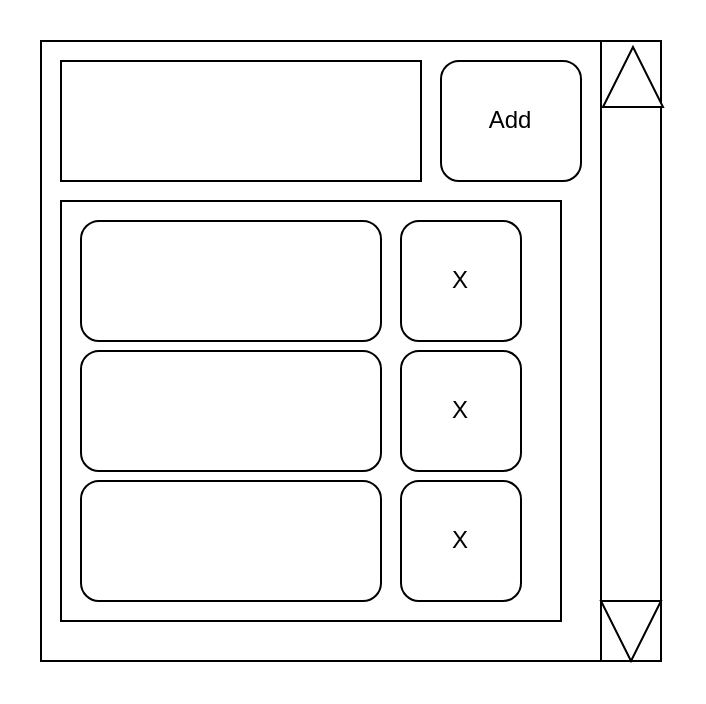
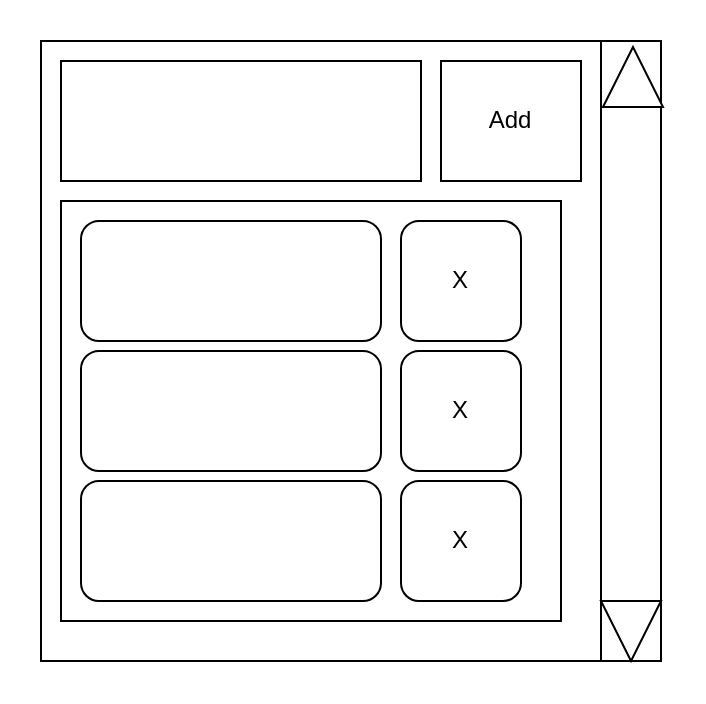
node "Add": shape rounded rectangle -> rectangle
